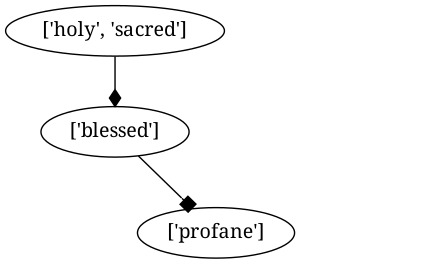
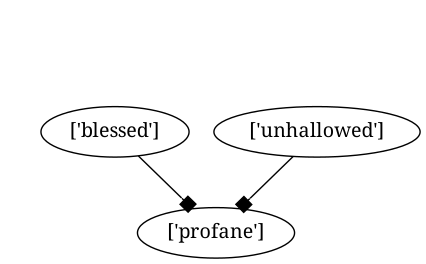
node "['holy', 'sacred']": removed
node "['unhallowed']": added
